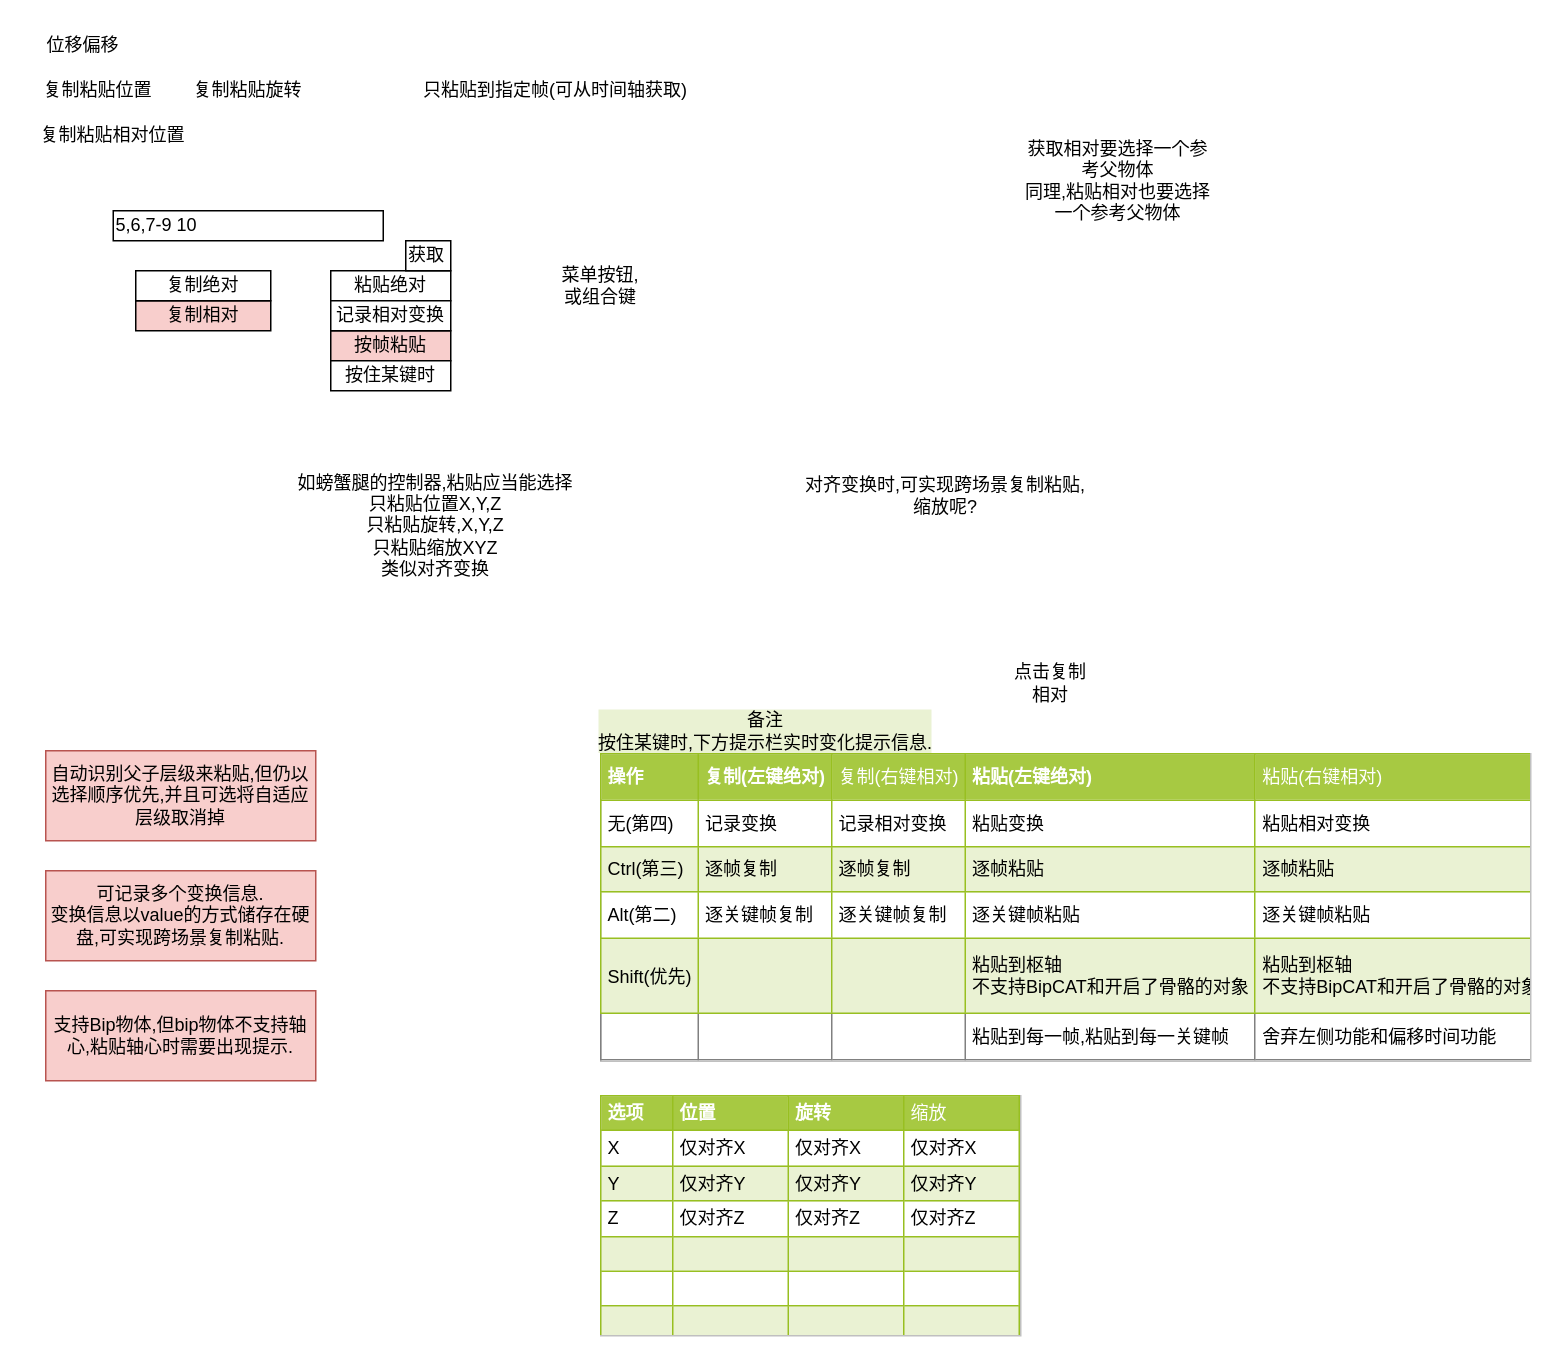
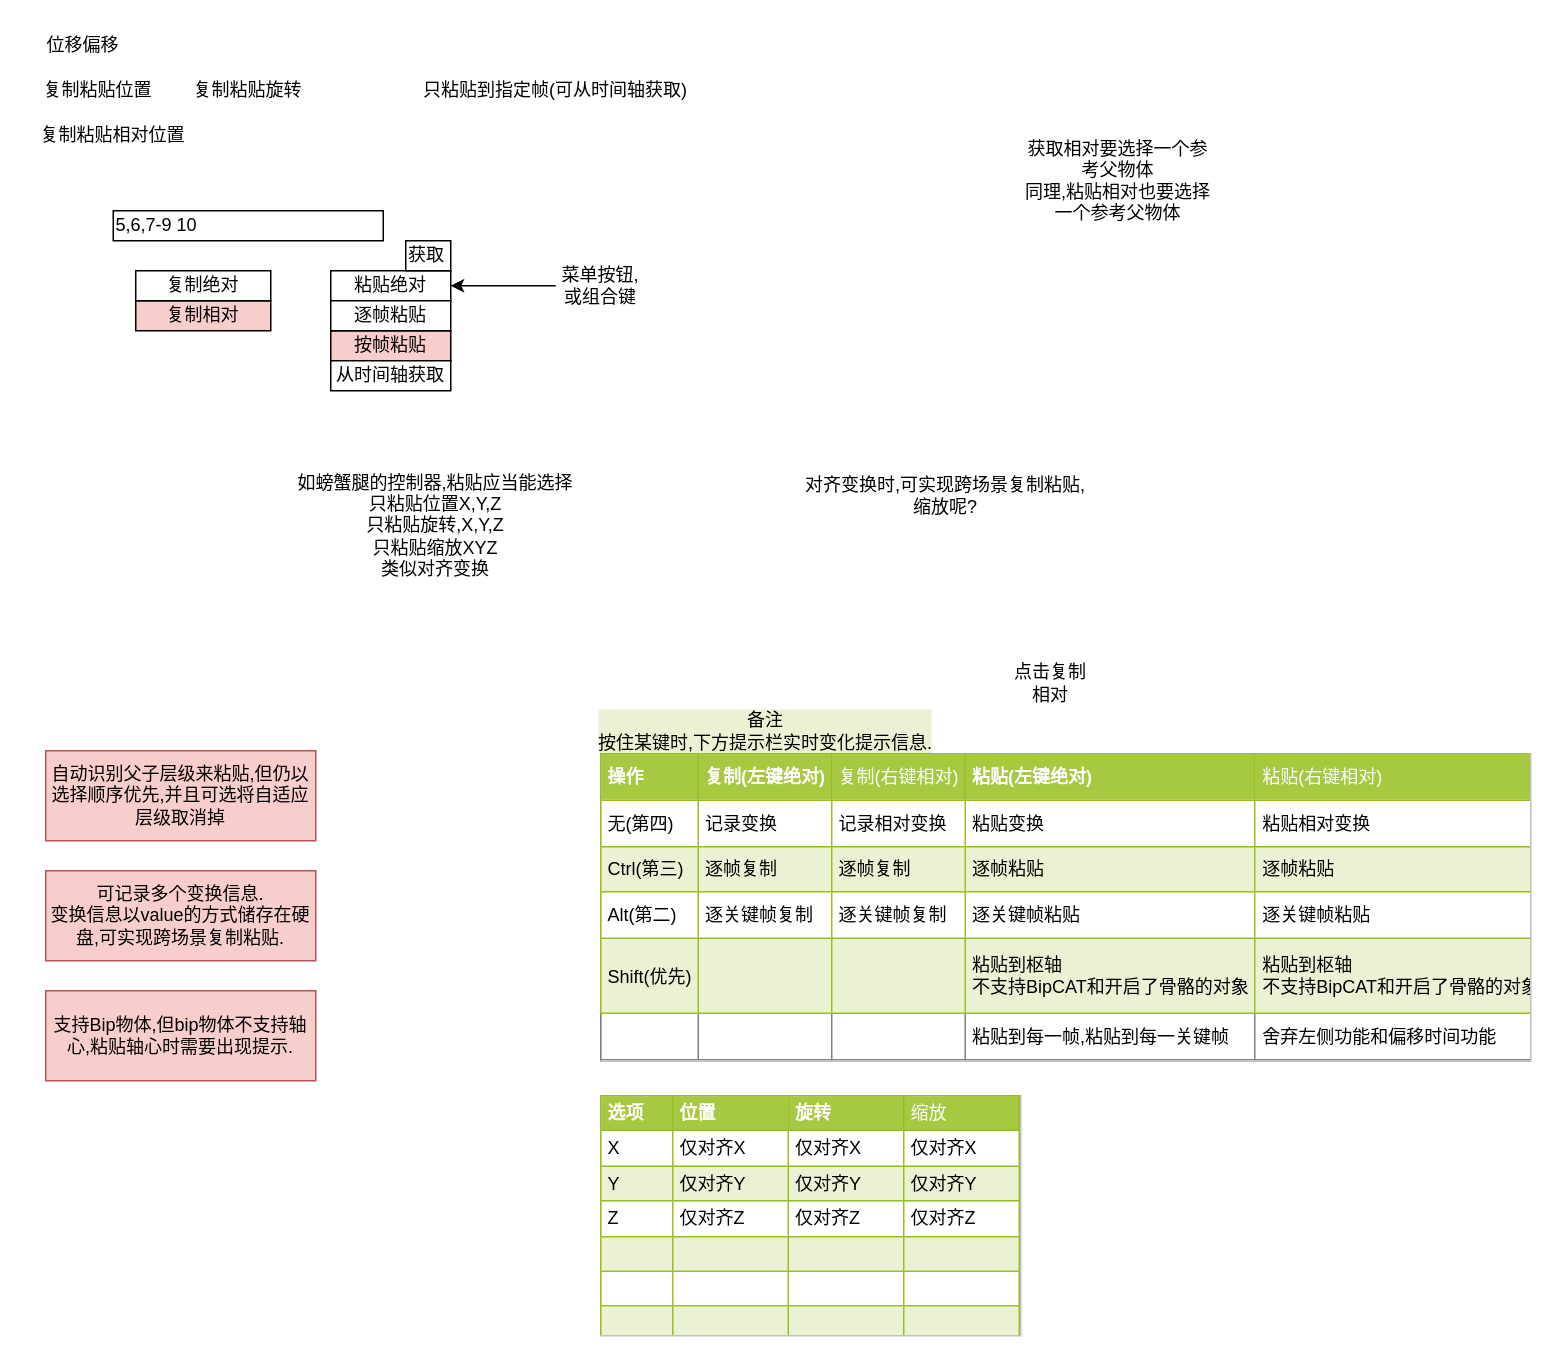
edge "菜单按钮,或组合键" -> "粘贴绝对": added
node "记录相对变换": label "记录相对变换" -> "逐帧粘贴"
node "按住某键时": label "按住某键时" -> "从时间轴获取"
